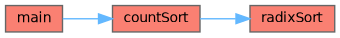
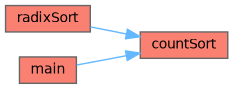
edge "countSort" -> "radixSort": reversed
